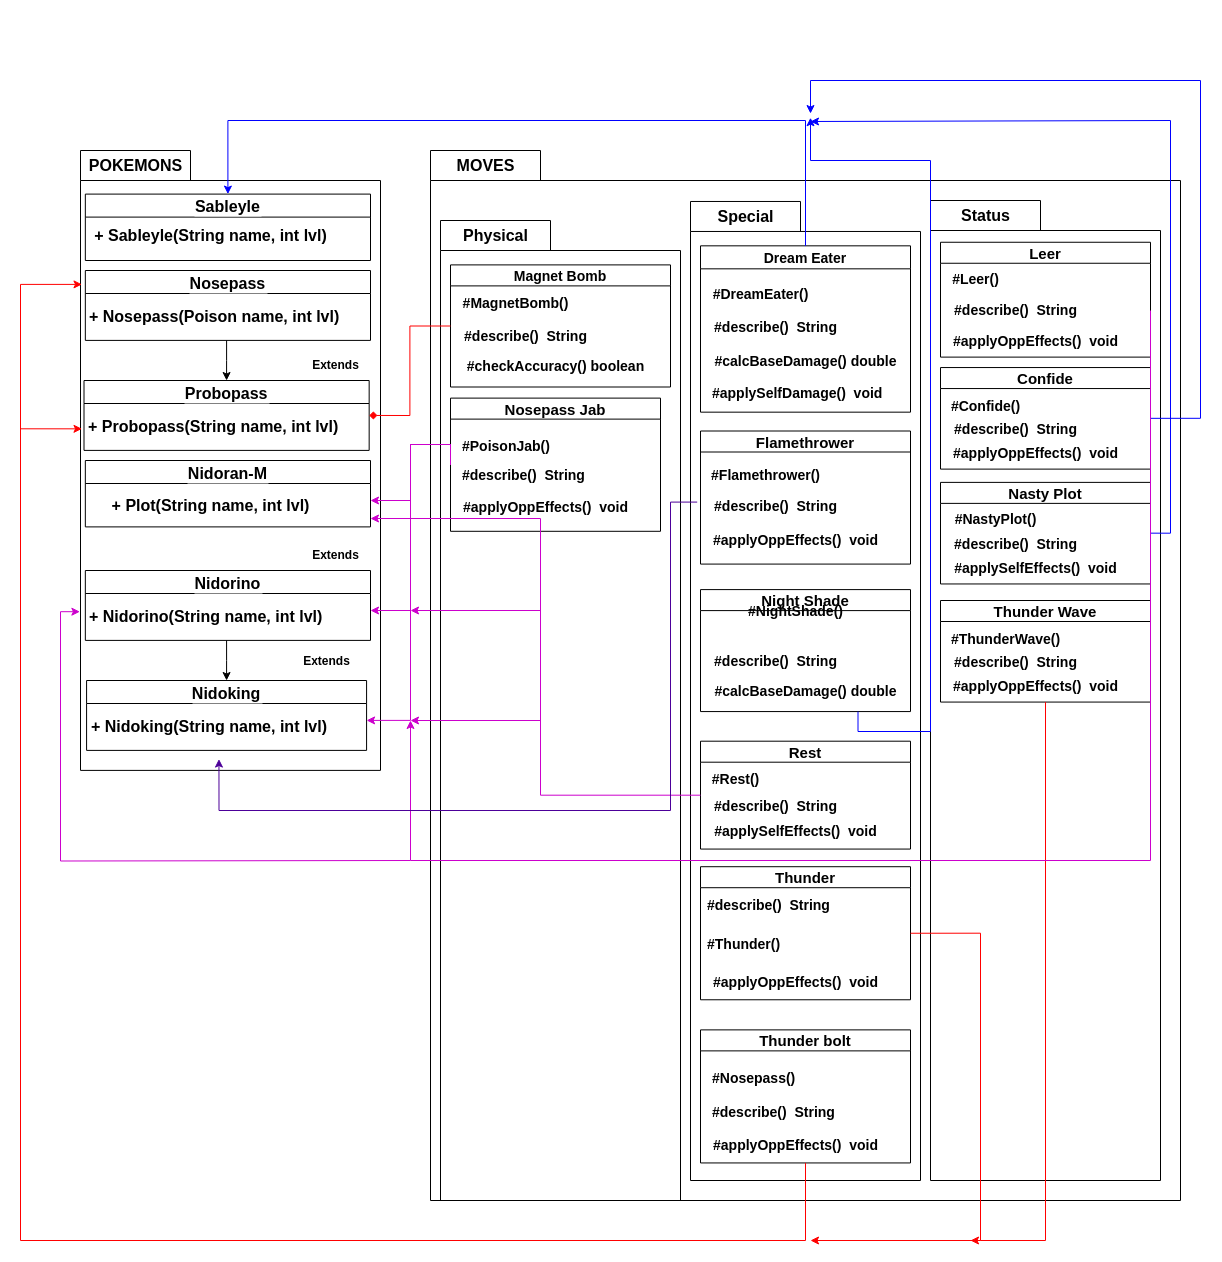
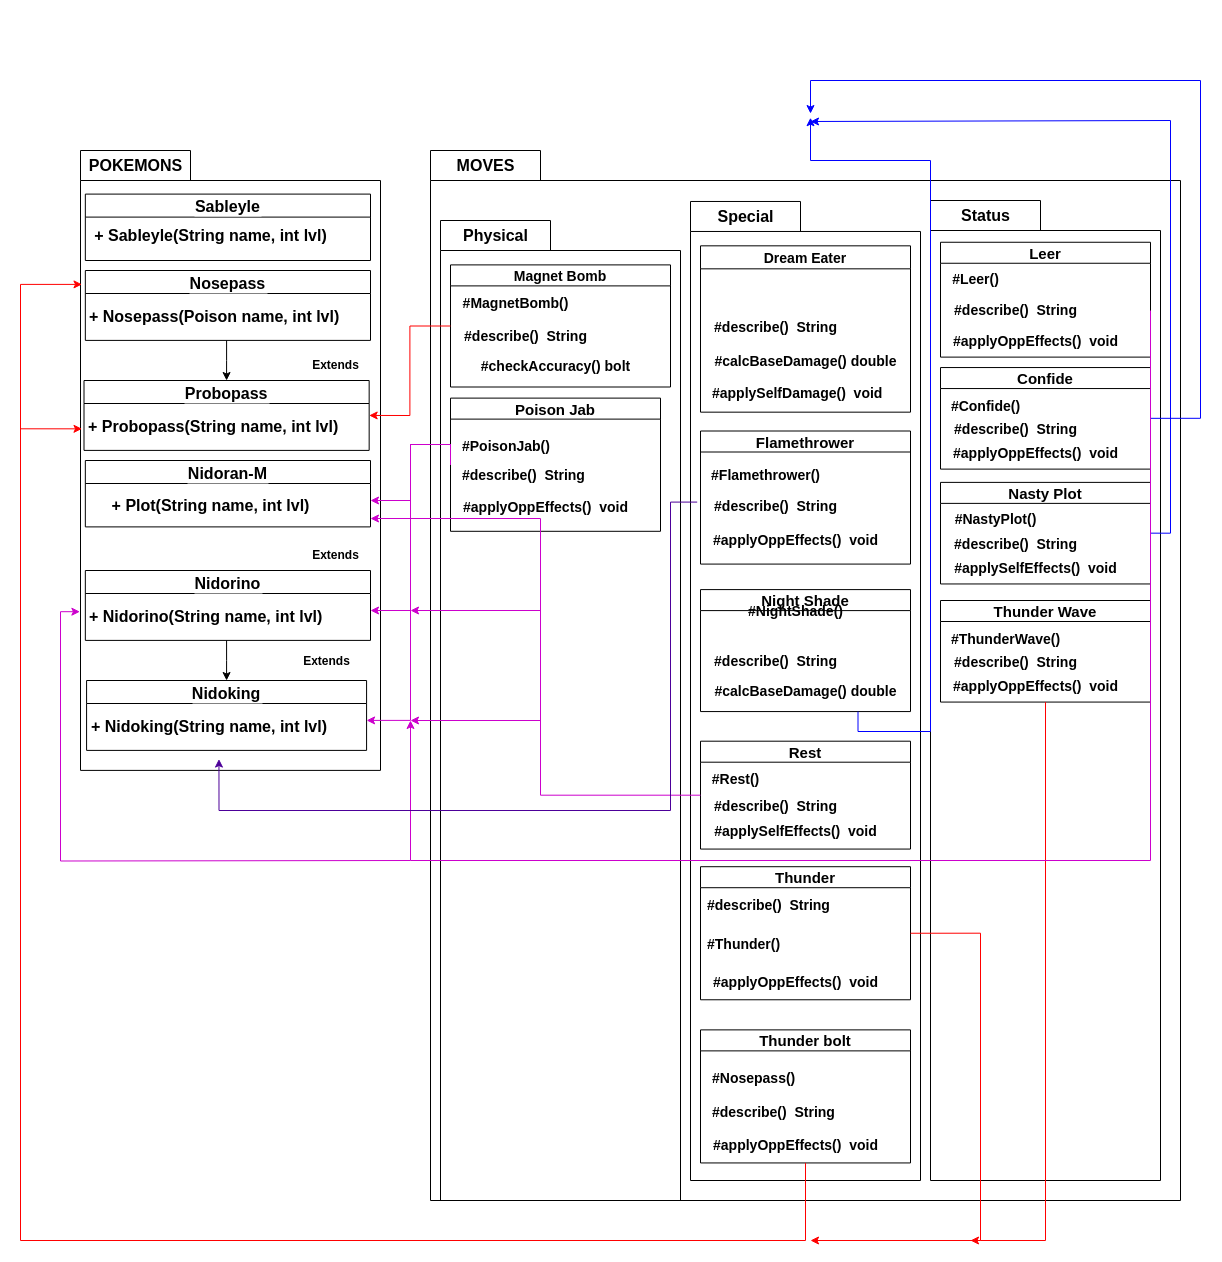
edge "Dream Eater" -> "Sableyle": removed
node "#DreamEater()": removed
node "#checkAccuracy() boolean": label "#checkAccuracy() boolean" -> "#checkAccuracy() bolt"
node "Nosepass Jab": label "Nosepass Jab" -> "Poison Jab"
edge "Magnet Bomb" -> "Probopass": arrowhead diamond -> classic
